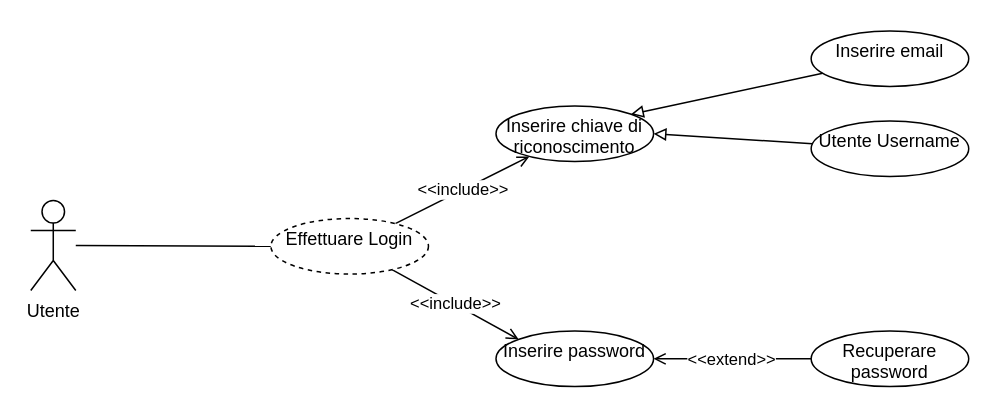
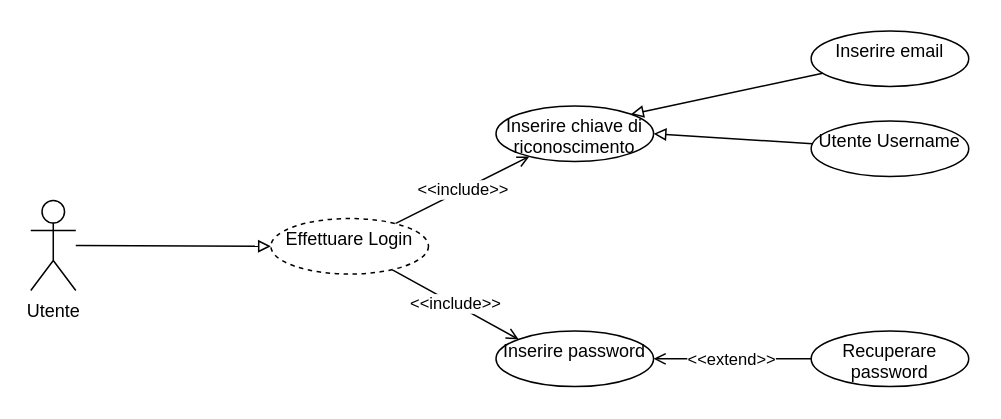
edge "Utente" -- "Effettuare Login": arrowhead none -> block
